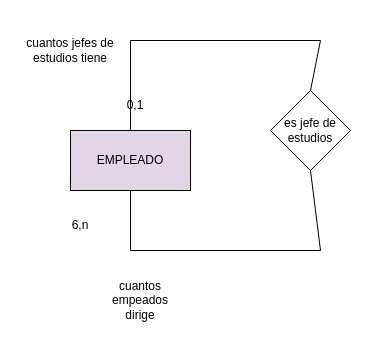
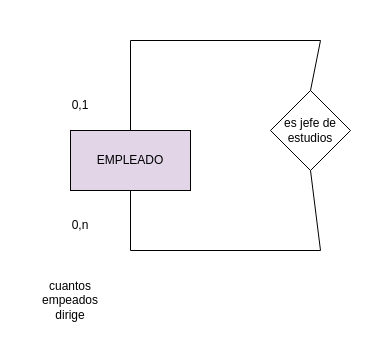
node "cuantos jefes de estudios tiene": removed
node "0,1": moved (136, 106) -> (81, 106)
node "6,n": label "6,n" -> "0,n"
node "cuantos empeados dirige": moved (141, 301) -> (71, 301)
